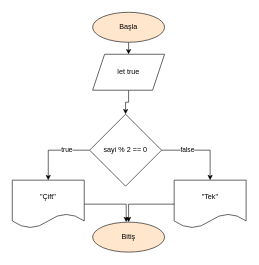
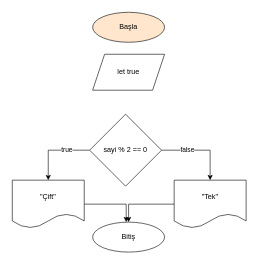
edge "Başla" -> "let true": removed
edge "let true" -> "sayi % 2 == 0": removed
node "Bitiş": fillcolor #ffe6cc -> #ffffff
